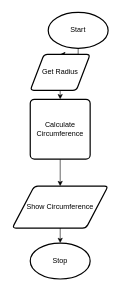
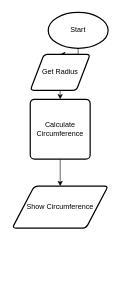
edge "Show Circumference" -> "Stop": removed
node "Stop": removed
